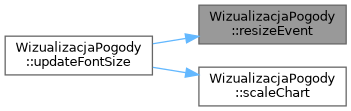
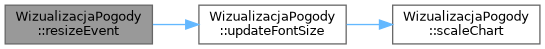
edge "WizualizacjaPogody ::updateFontSize" -> "WizualizacjaPogody ::resizeEvent": reversed
